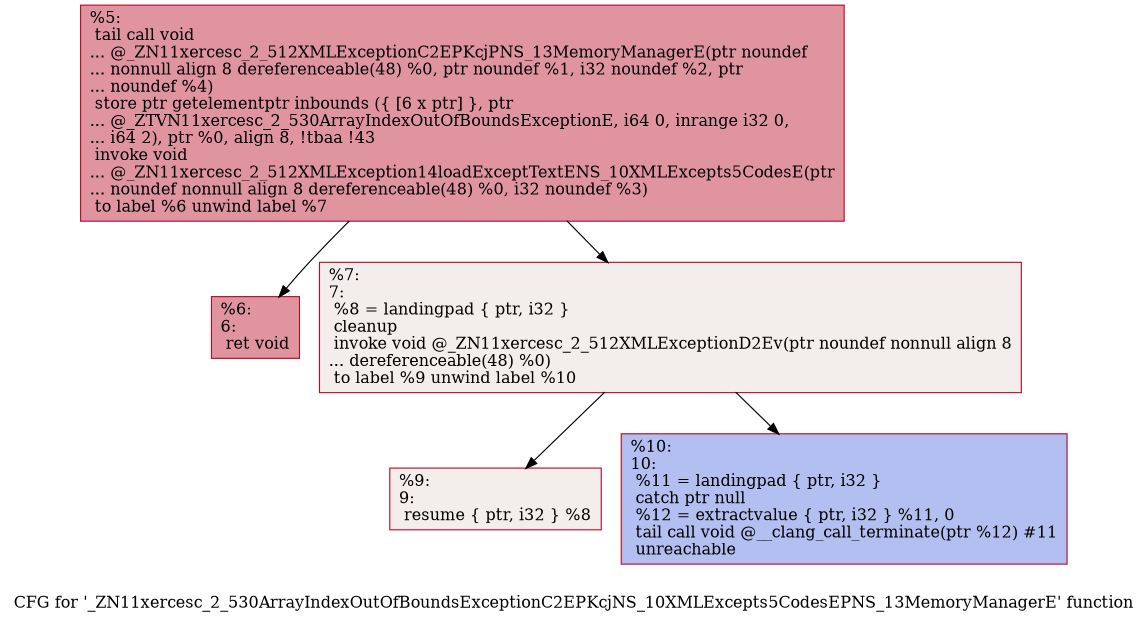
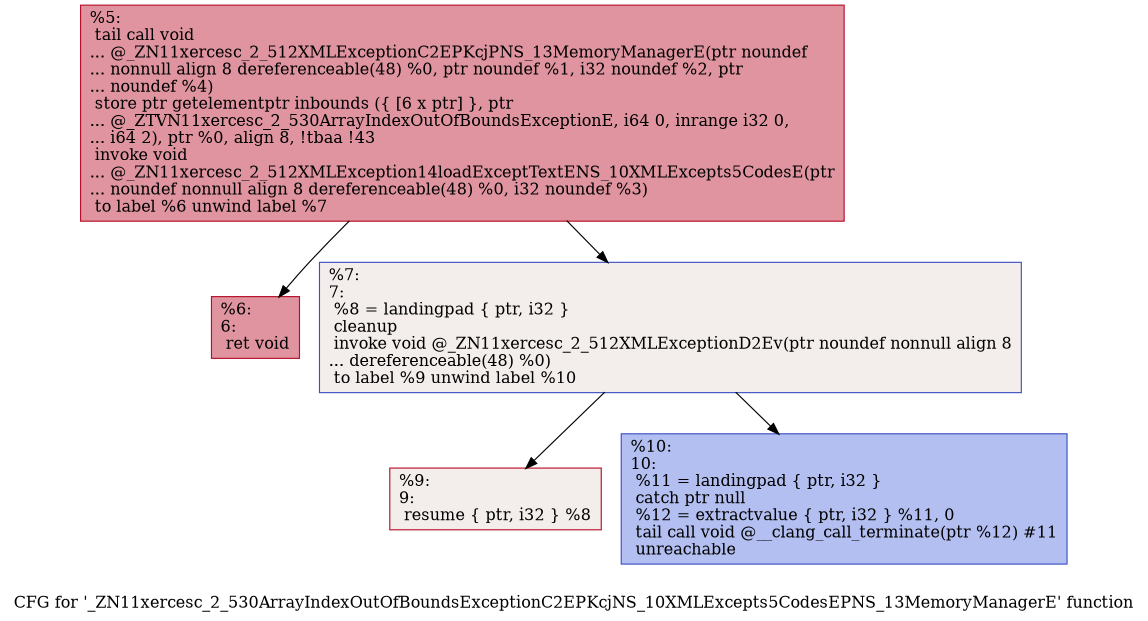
node "%7:": color #b70d28ff -> #3d50c3ff
node "%10:": color #b70d28ff -> #3d50c3ff
